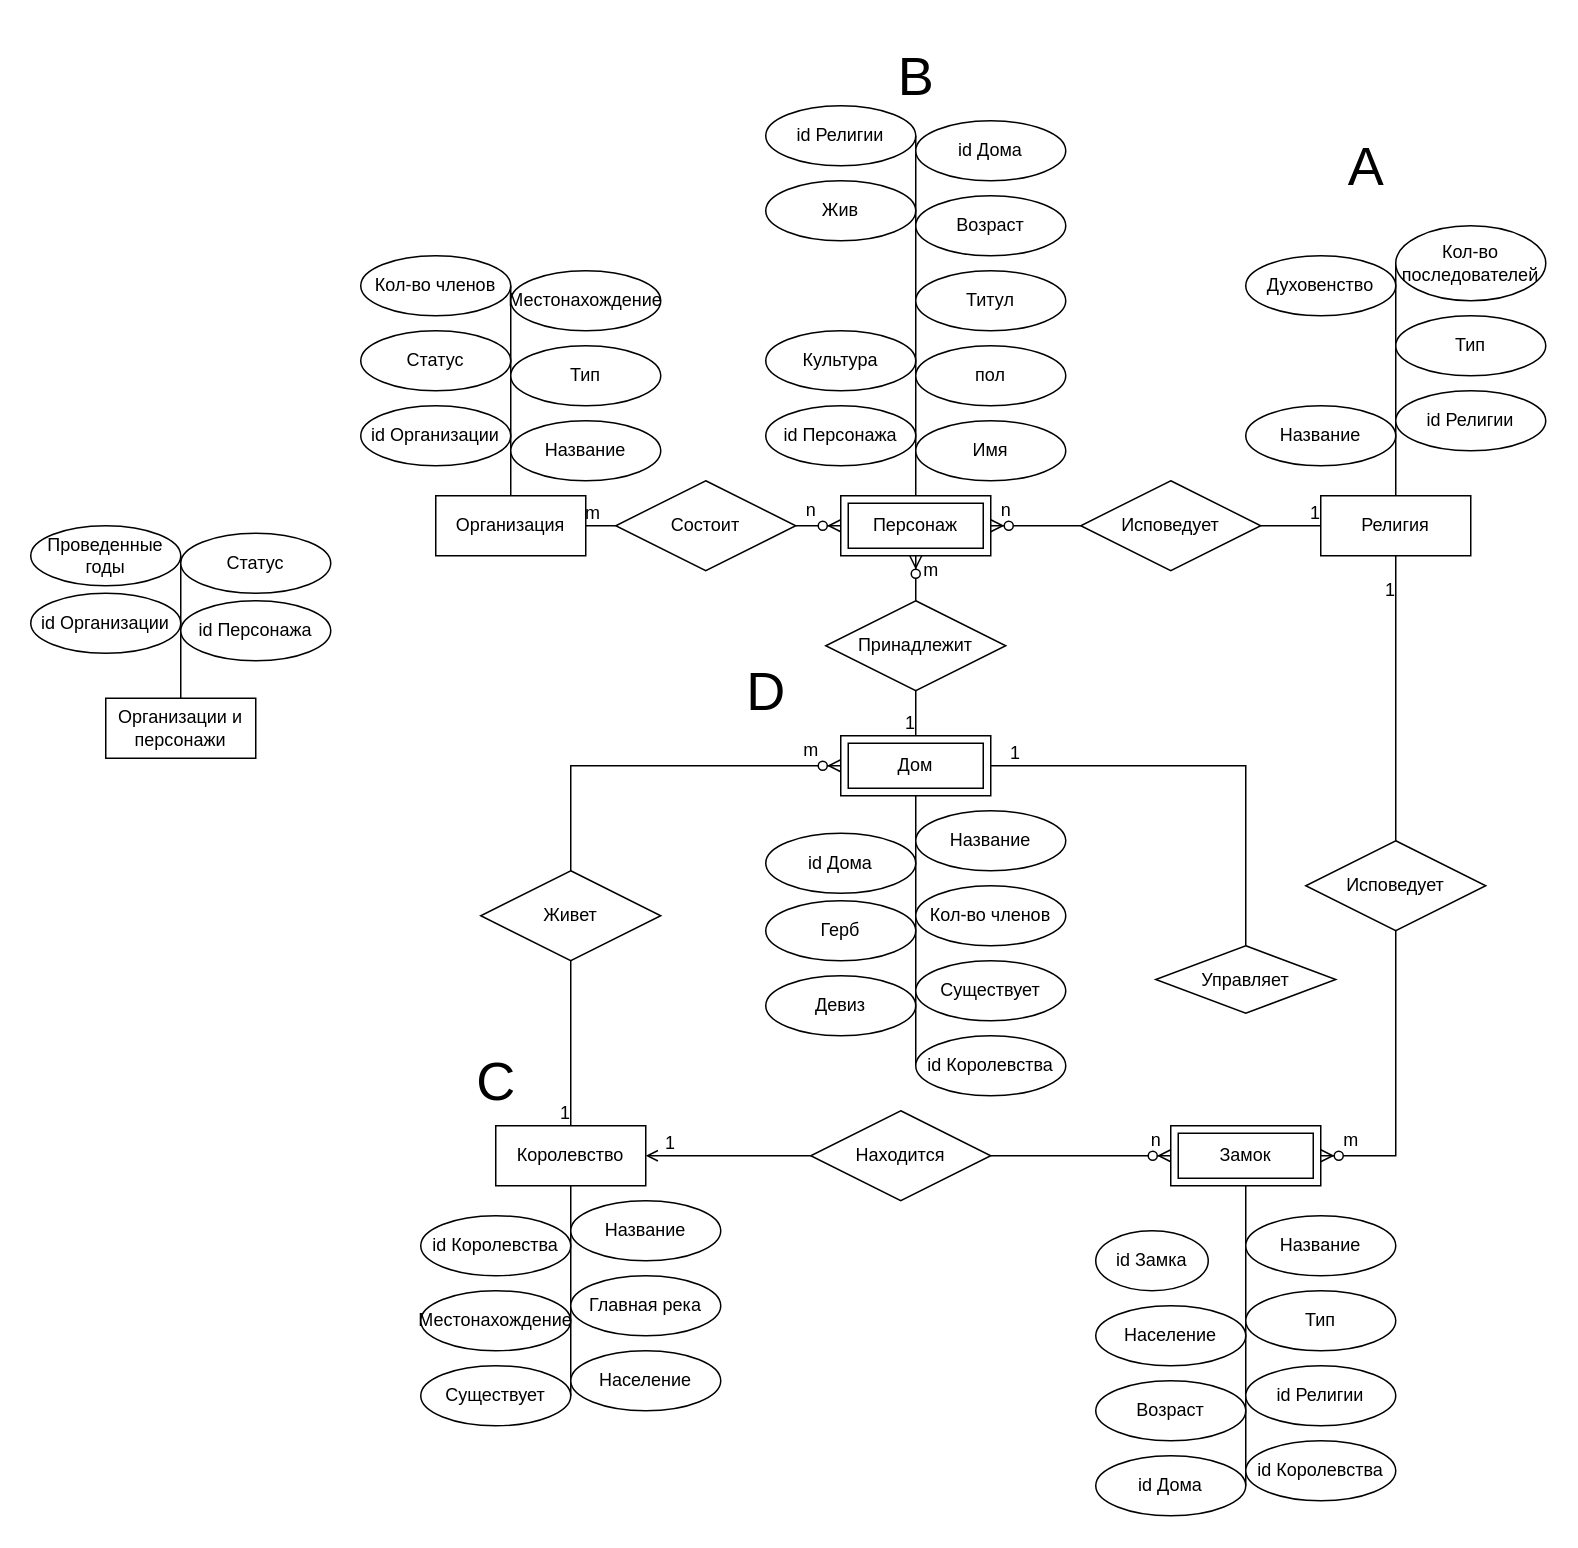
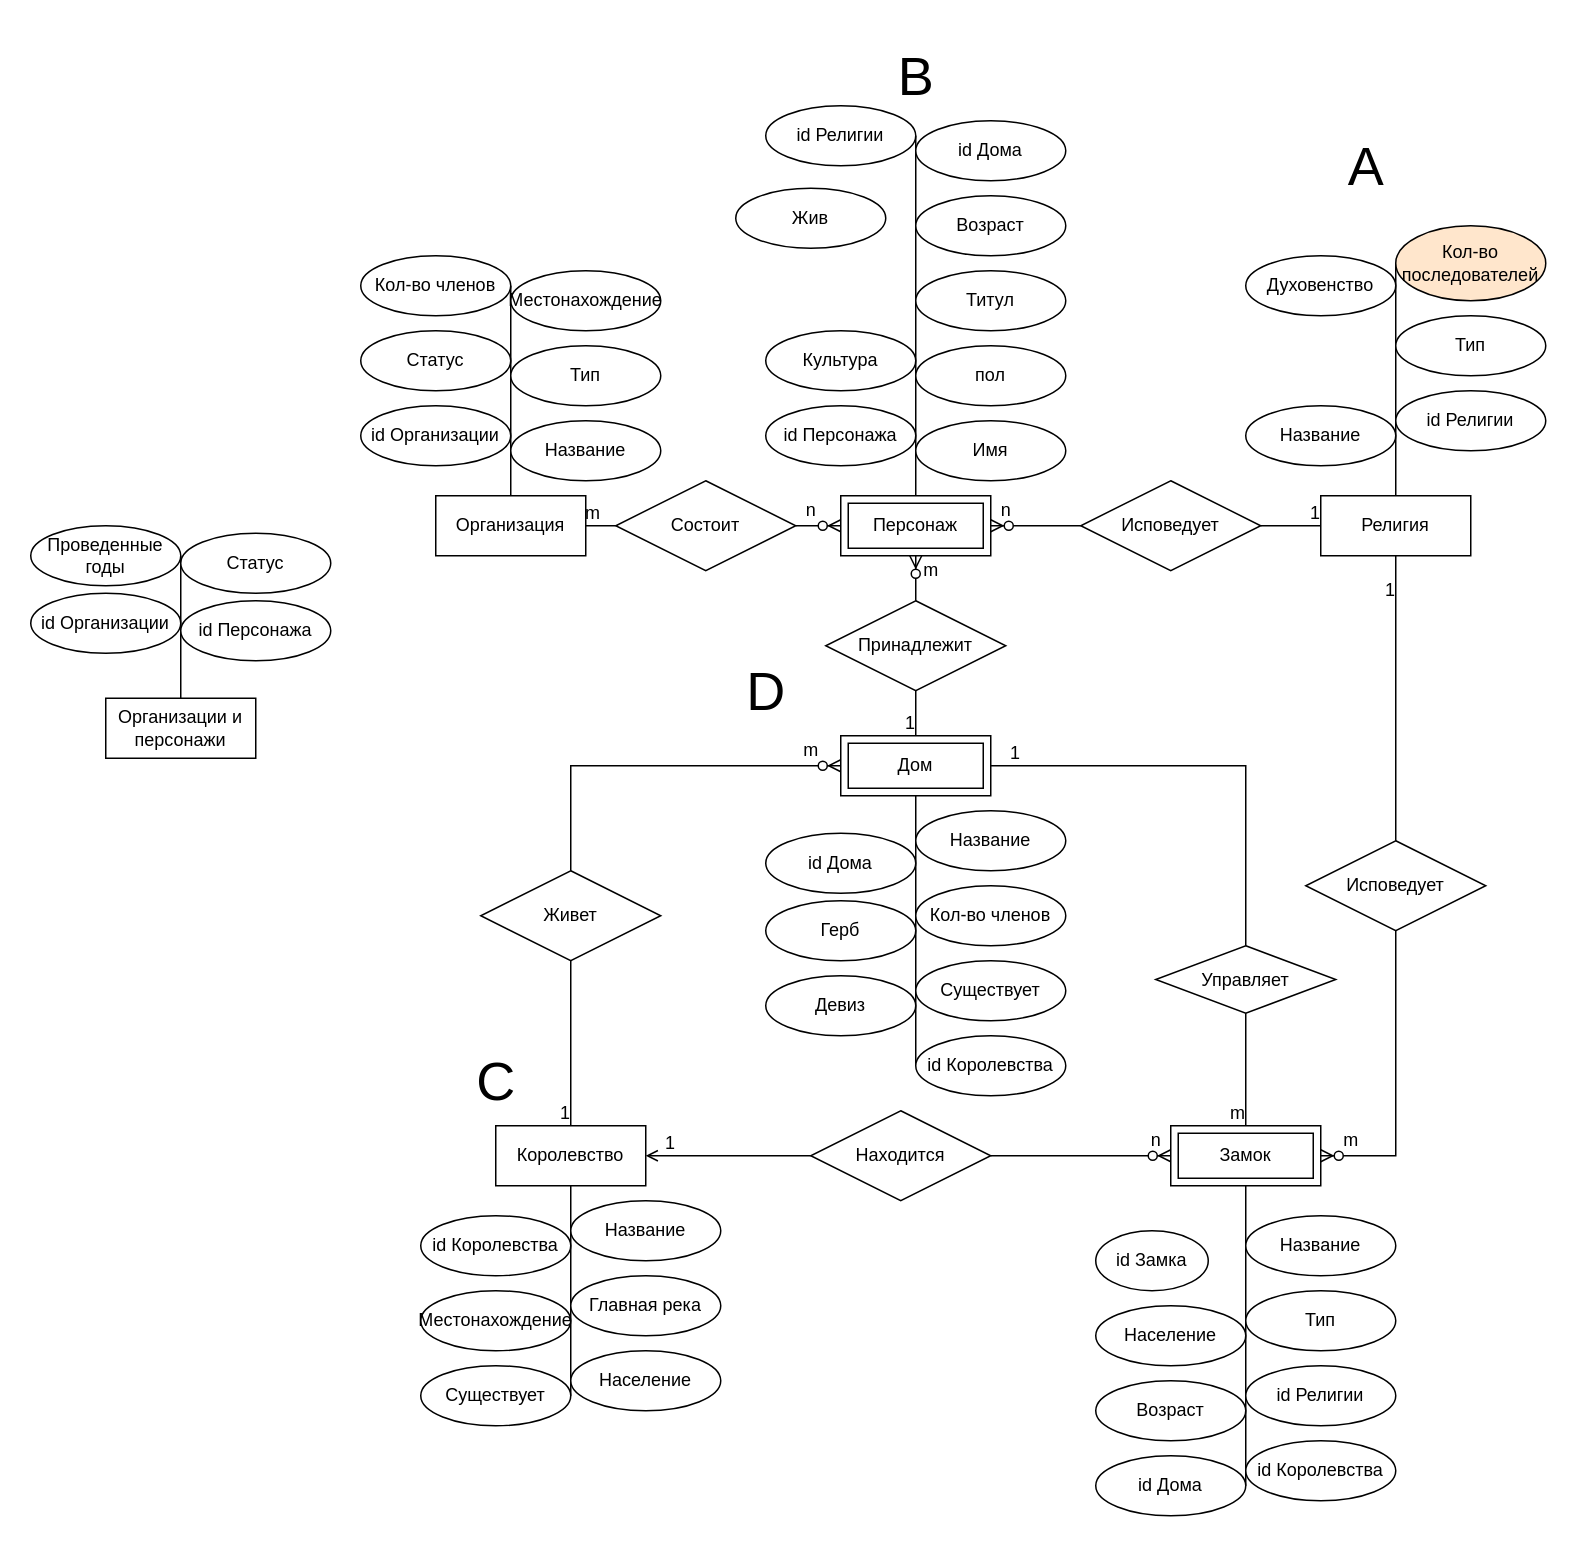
node "Жив": moved (841, 211) -> (811, 218)
node "Кол-во последователей": fillcolor #ffffff -> #ffe6cc
edge "Управляет" -- "Замок": added, label "m"
